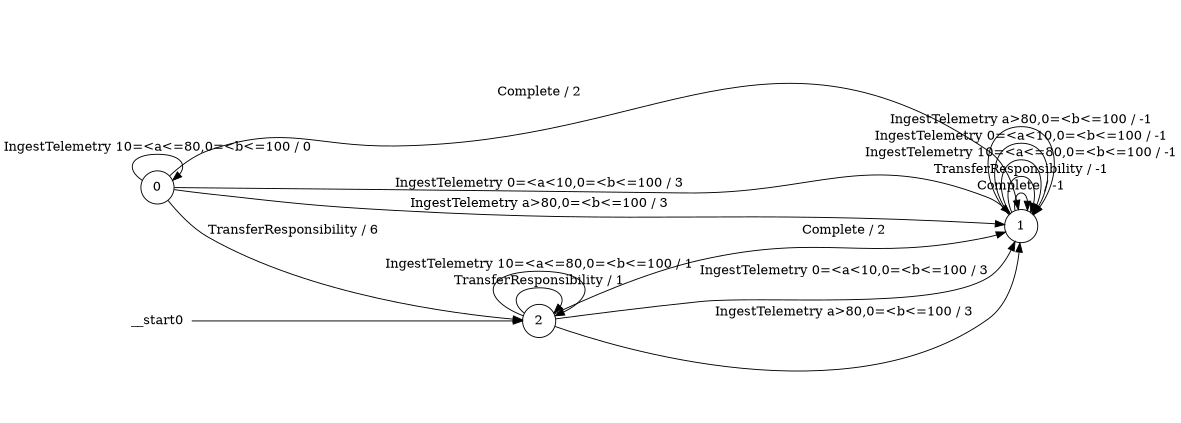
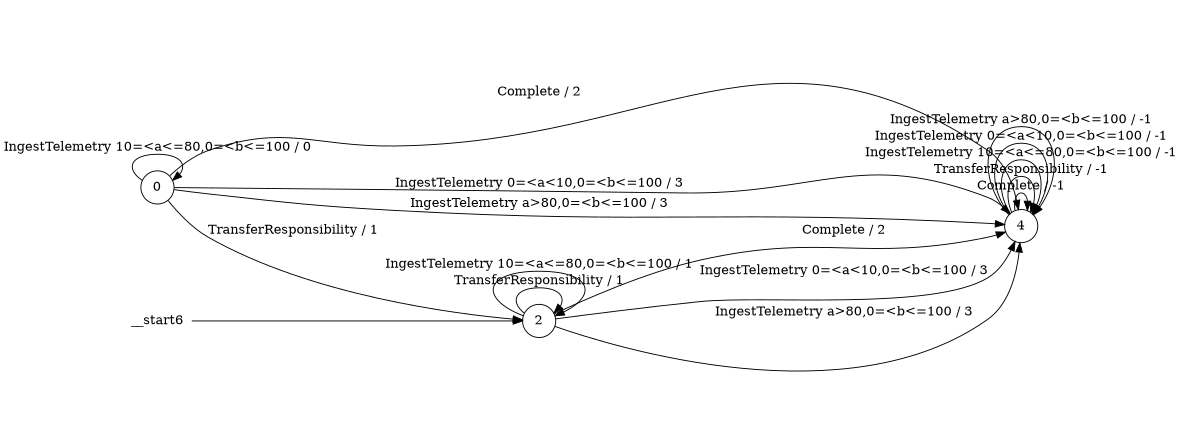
node "1": label "1" -> "4"
edge "0" -> "2": label "TransferResponsibility / 6" -> "TransferResponsibility / 1"
node "__start0": label "__start0" -> "__start6"
